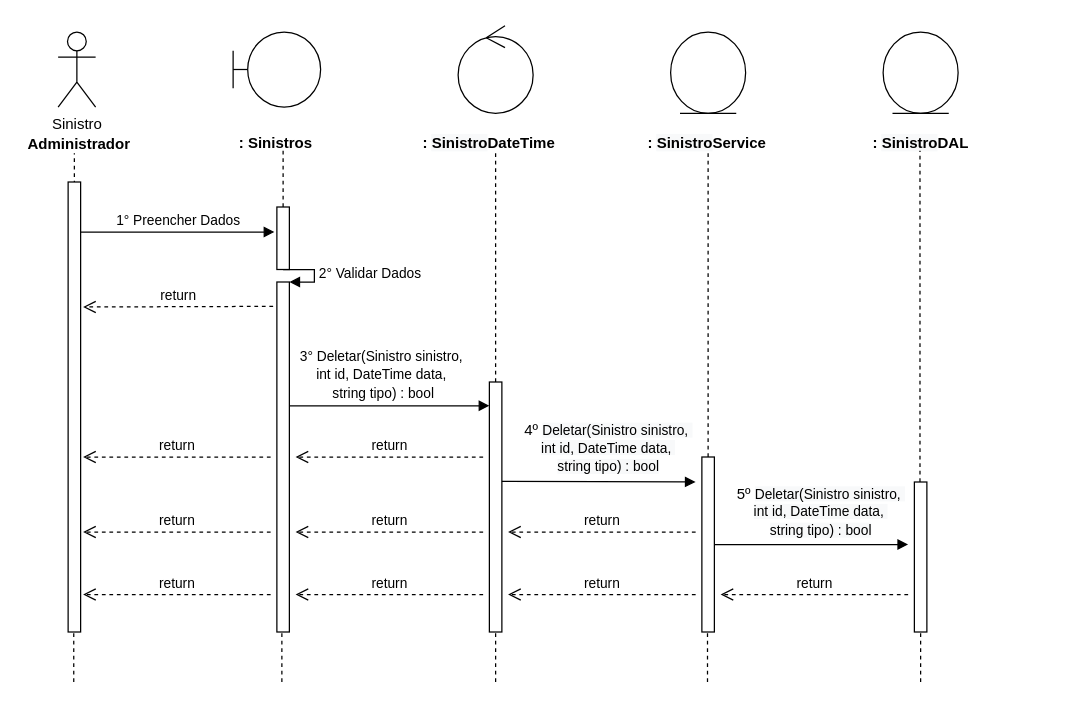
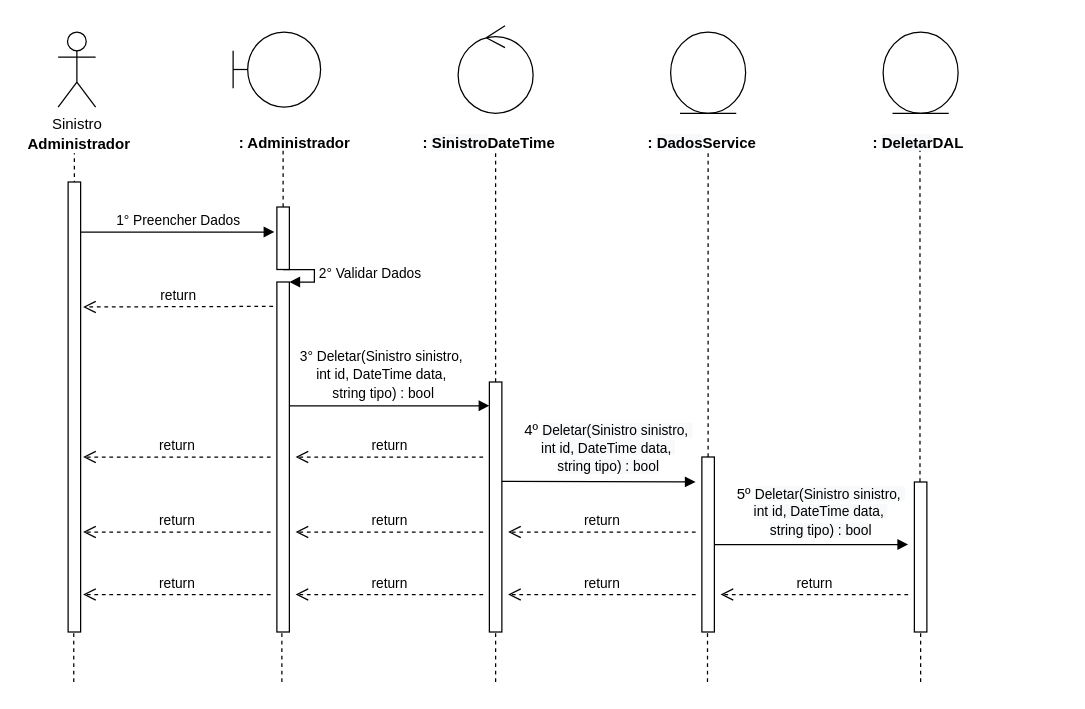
node ": Sinistros": label ": Sinistros" -> ": Administrador"
node ": SinistroService": label ": SinistroService" -> ": DadosService"
node ": SinistroDAL": label ": SinistroDAL" -> ": DeletarDAL"
